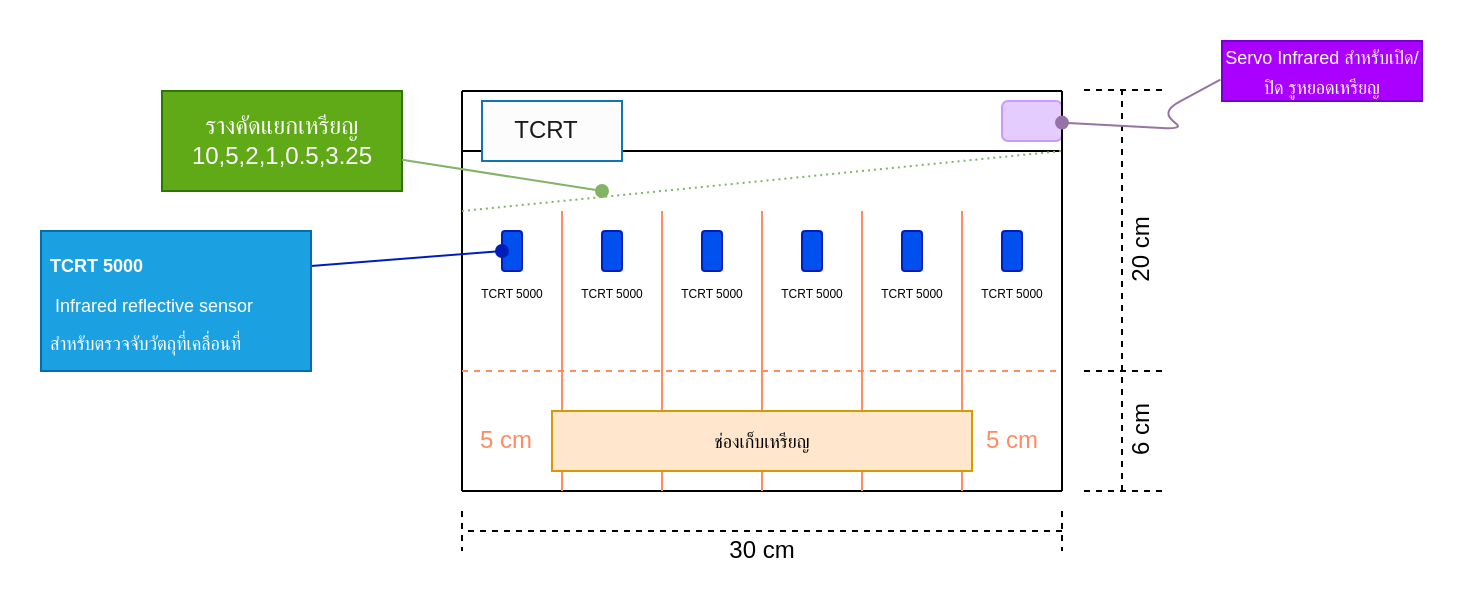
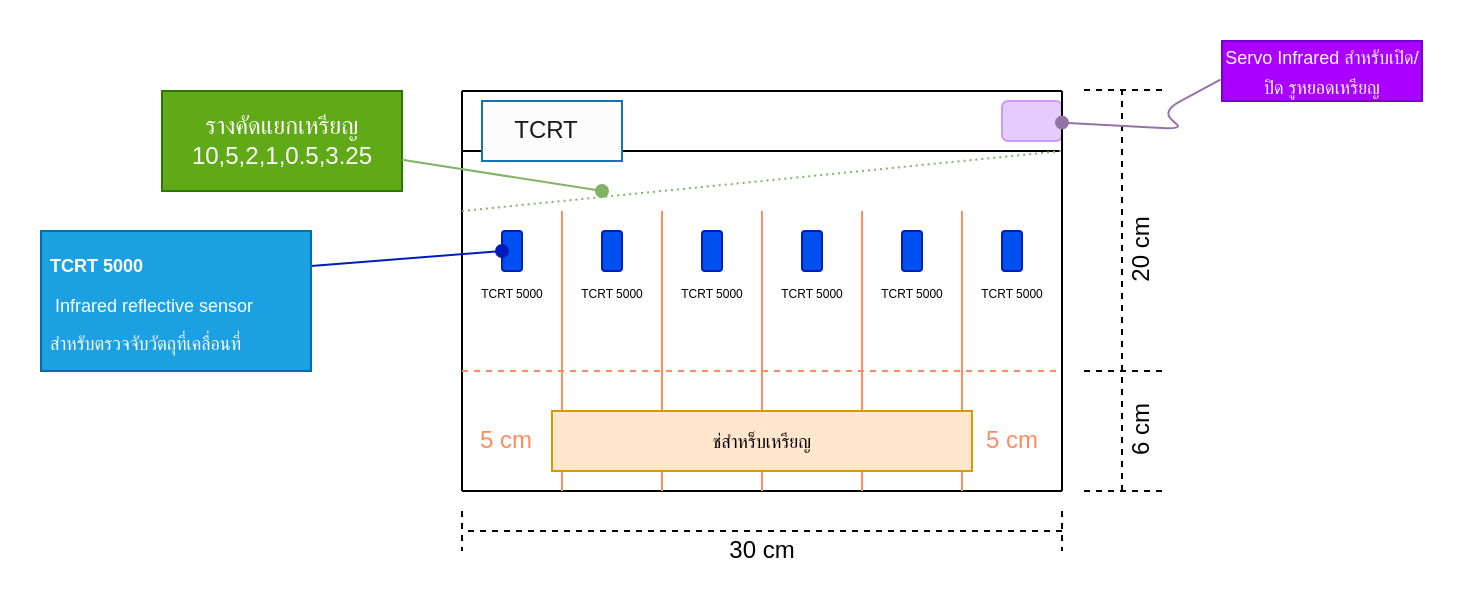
node "ช่องเก็บเหรียญ": label "ช่องเก็บเหรียญ" -> "ช่สำหร็บเหรียญ"
